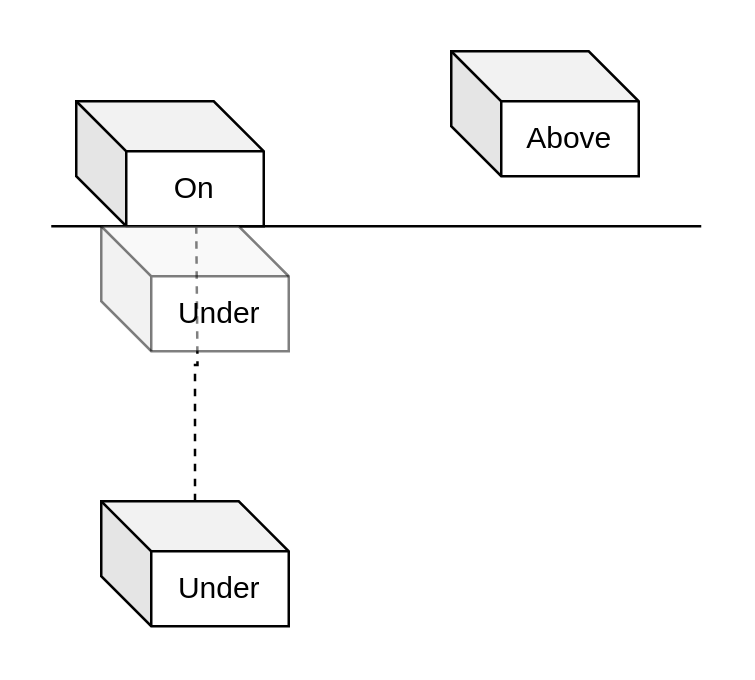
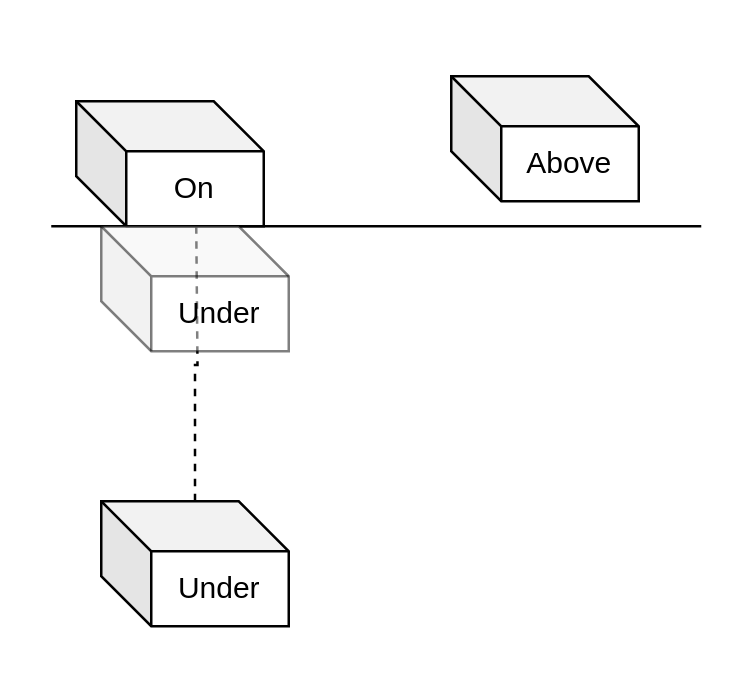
node "Above": moved (545, 114) -> (545, 139)
